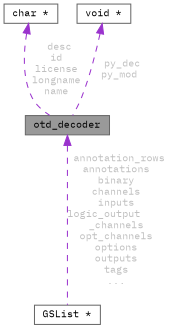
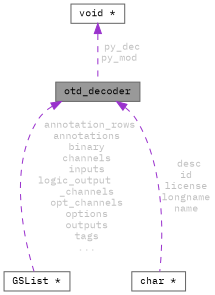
edge "otd_decoder" -> "char *": reversed
